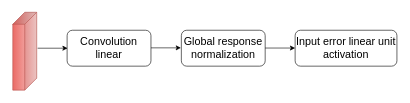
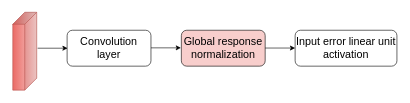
node "Convolution linear": label "Convolution linear" -> "Convolution layer"
node "Global response normalization": fillcolor #ffffff -> #f8cecc
